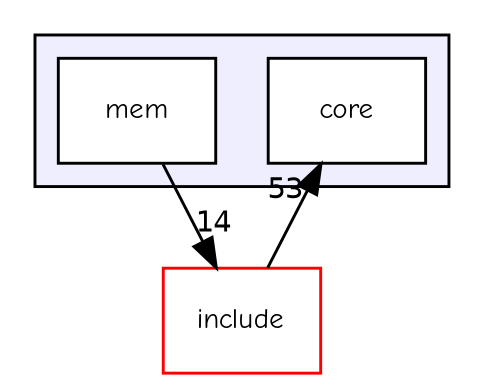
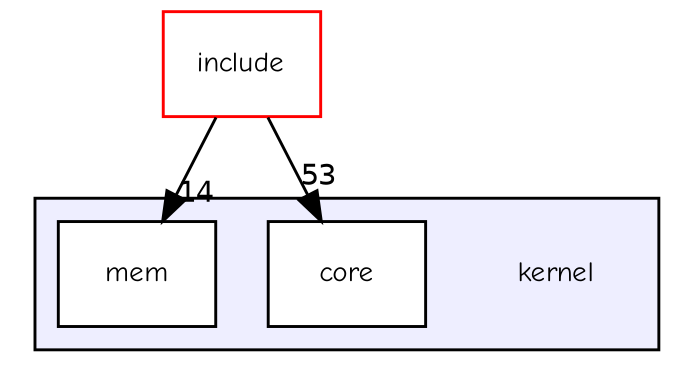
edge "mem" -> "include": reversed
node "kernel": added
